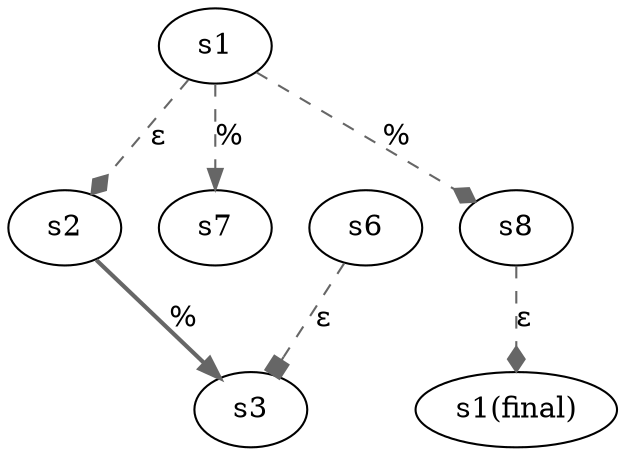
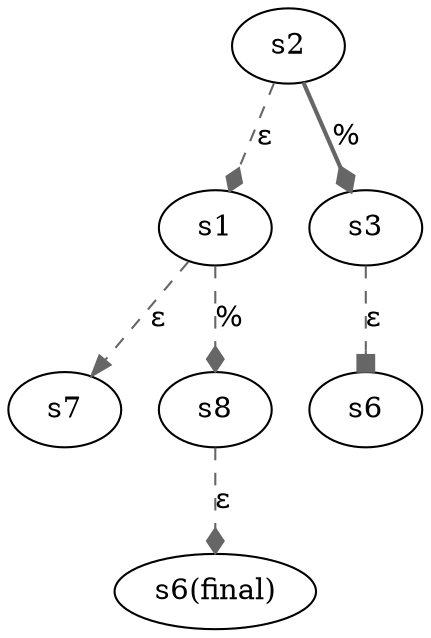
edge "s1" -> "s2": reversed
edge "s1" -> "s7": label "%" -> "ε"
edge "s6" -> "s3": reversed
edge "s2" -> "s3": arrowhead normal -> diamond
node "s1(final)": label "s1(final)" -> "s6(final)"
